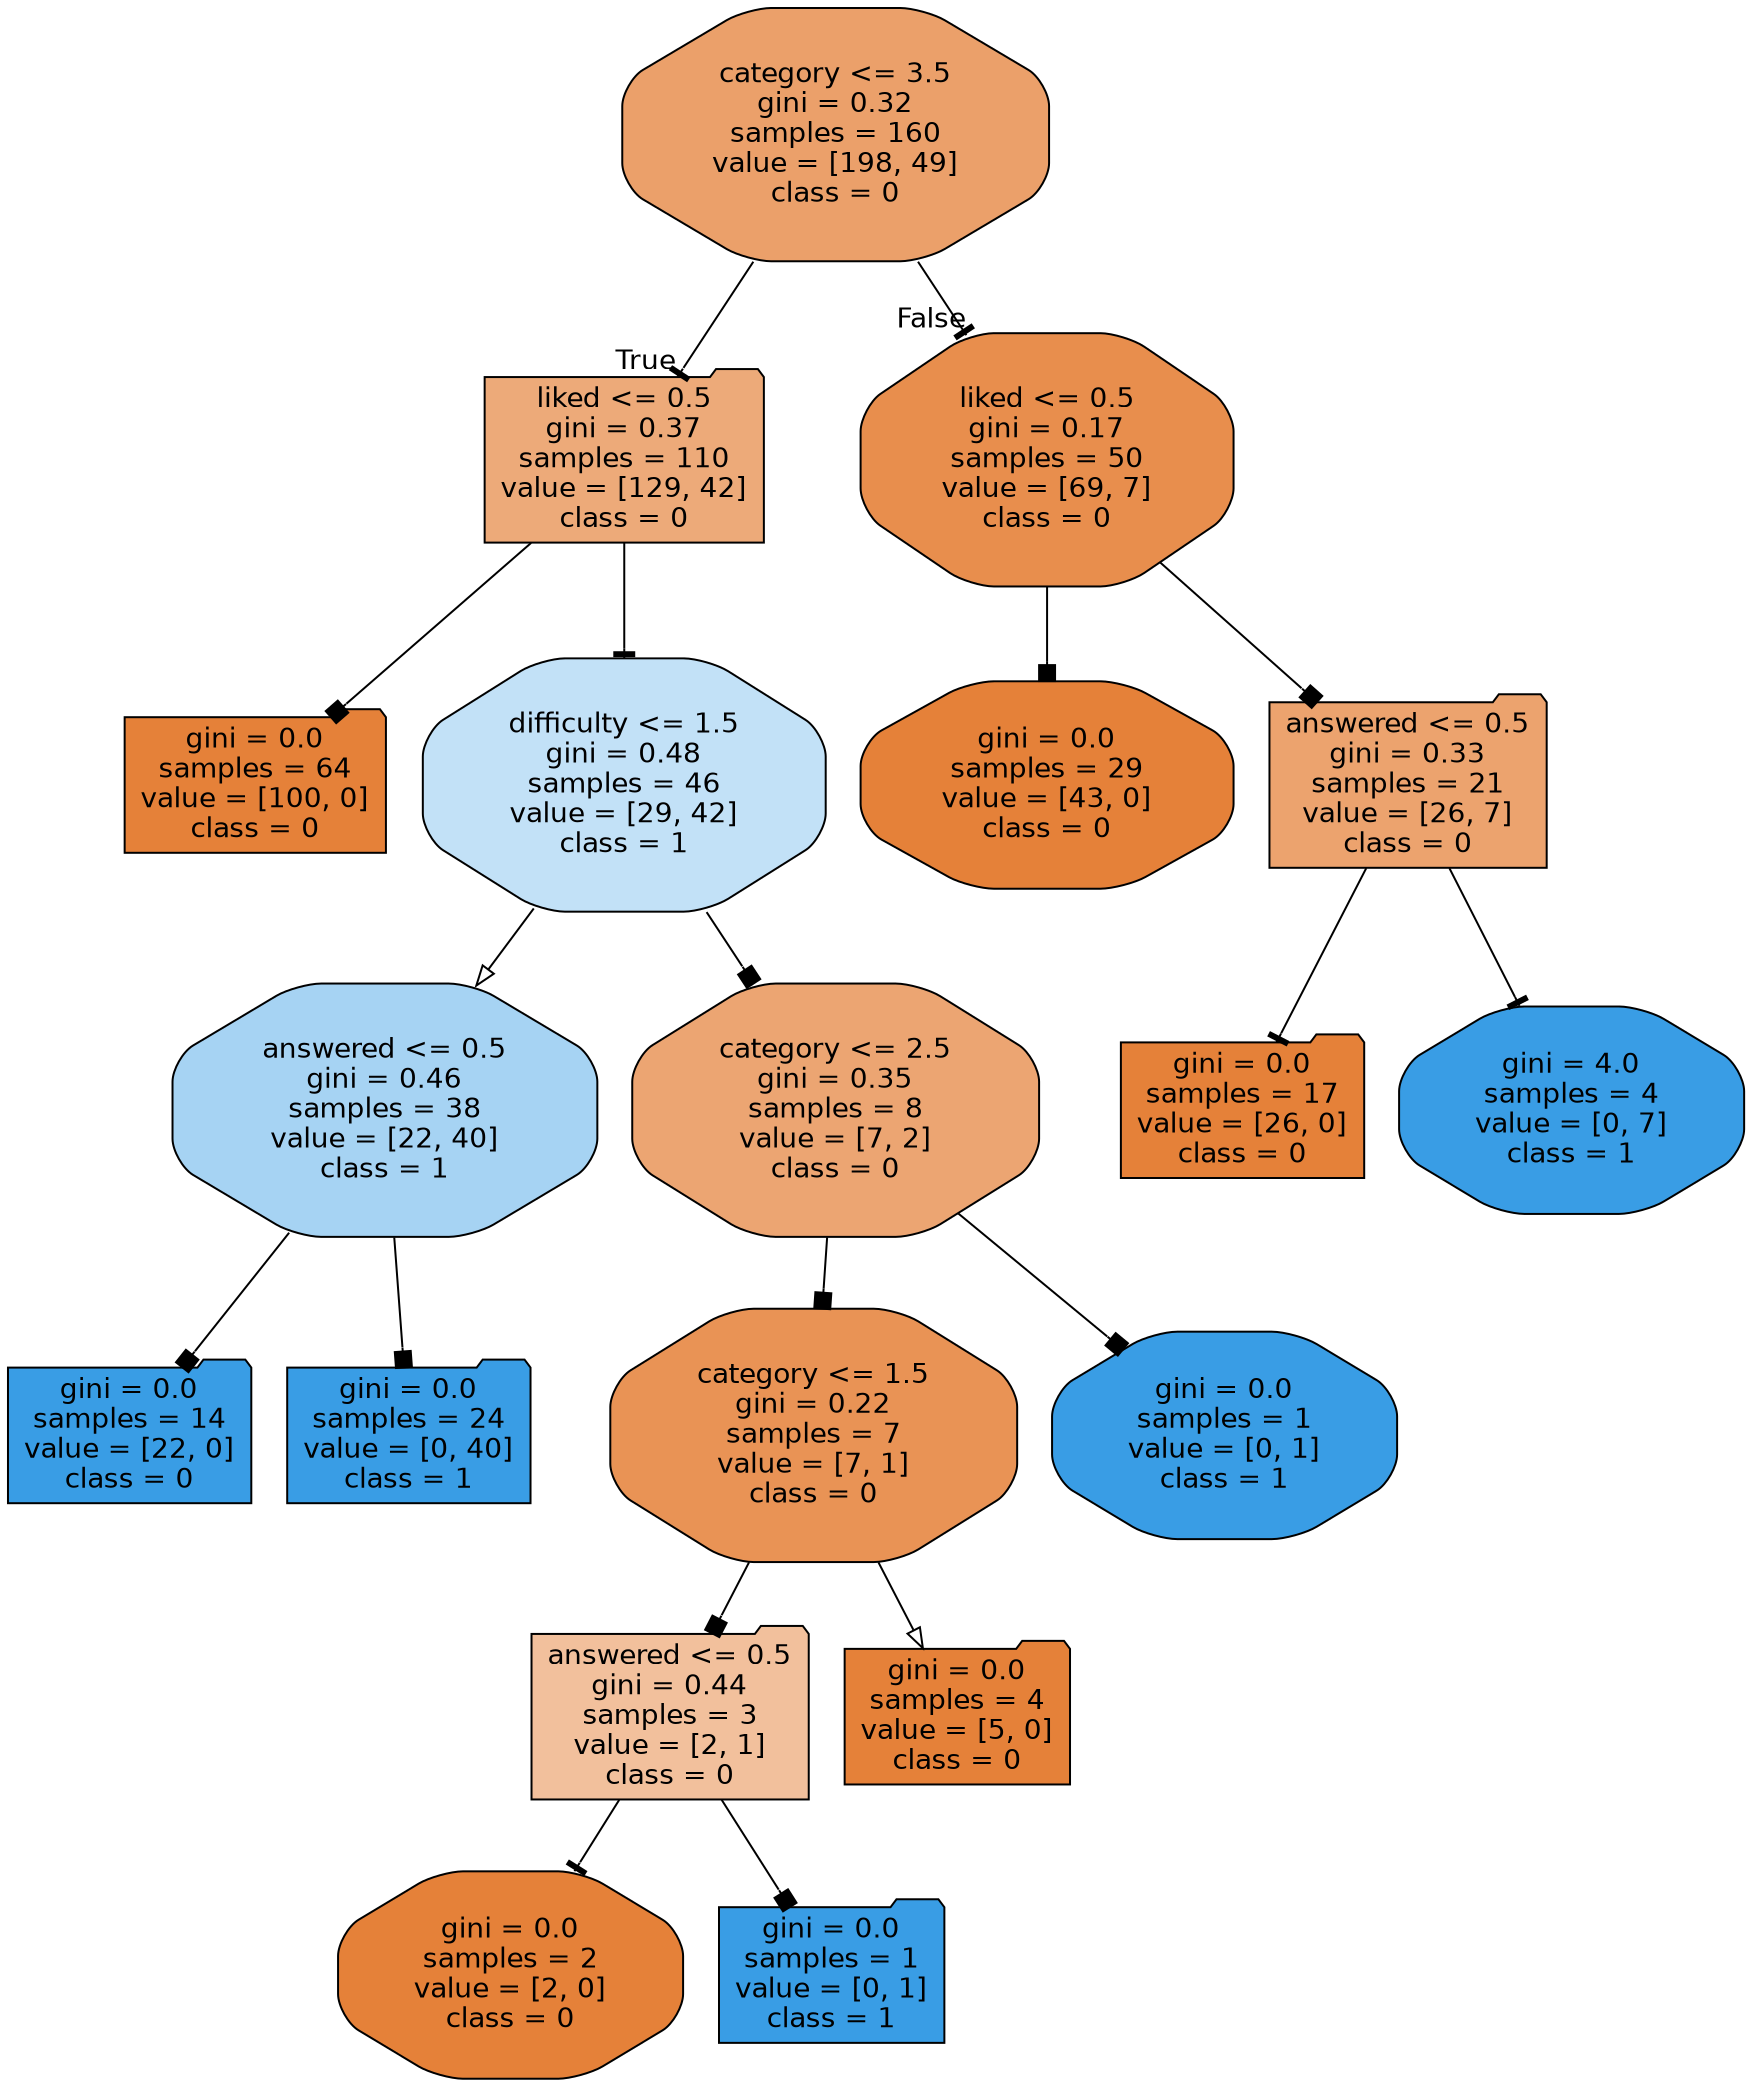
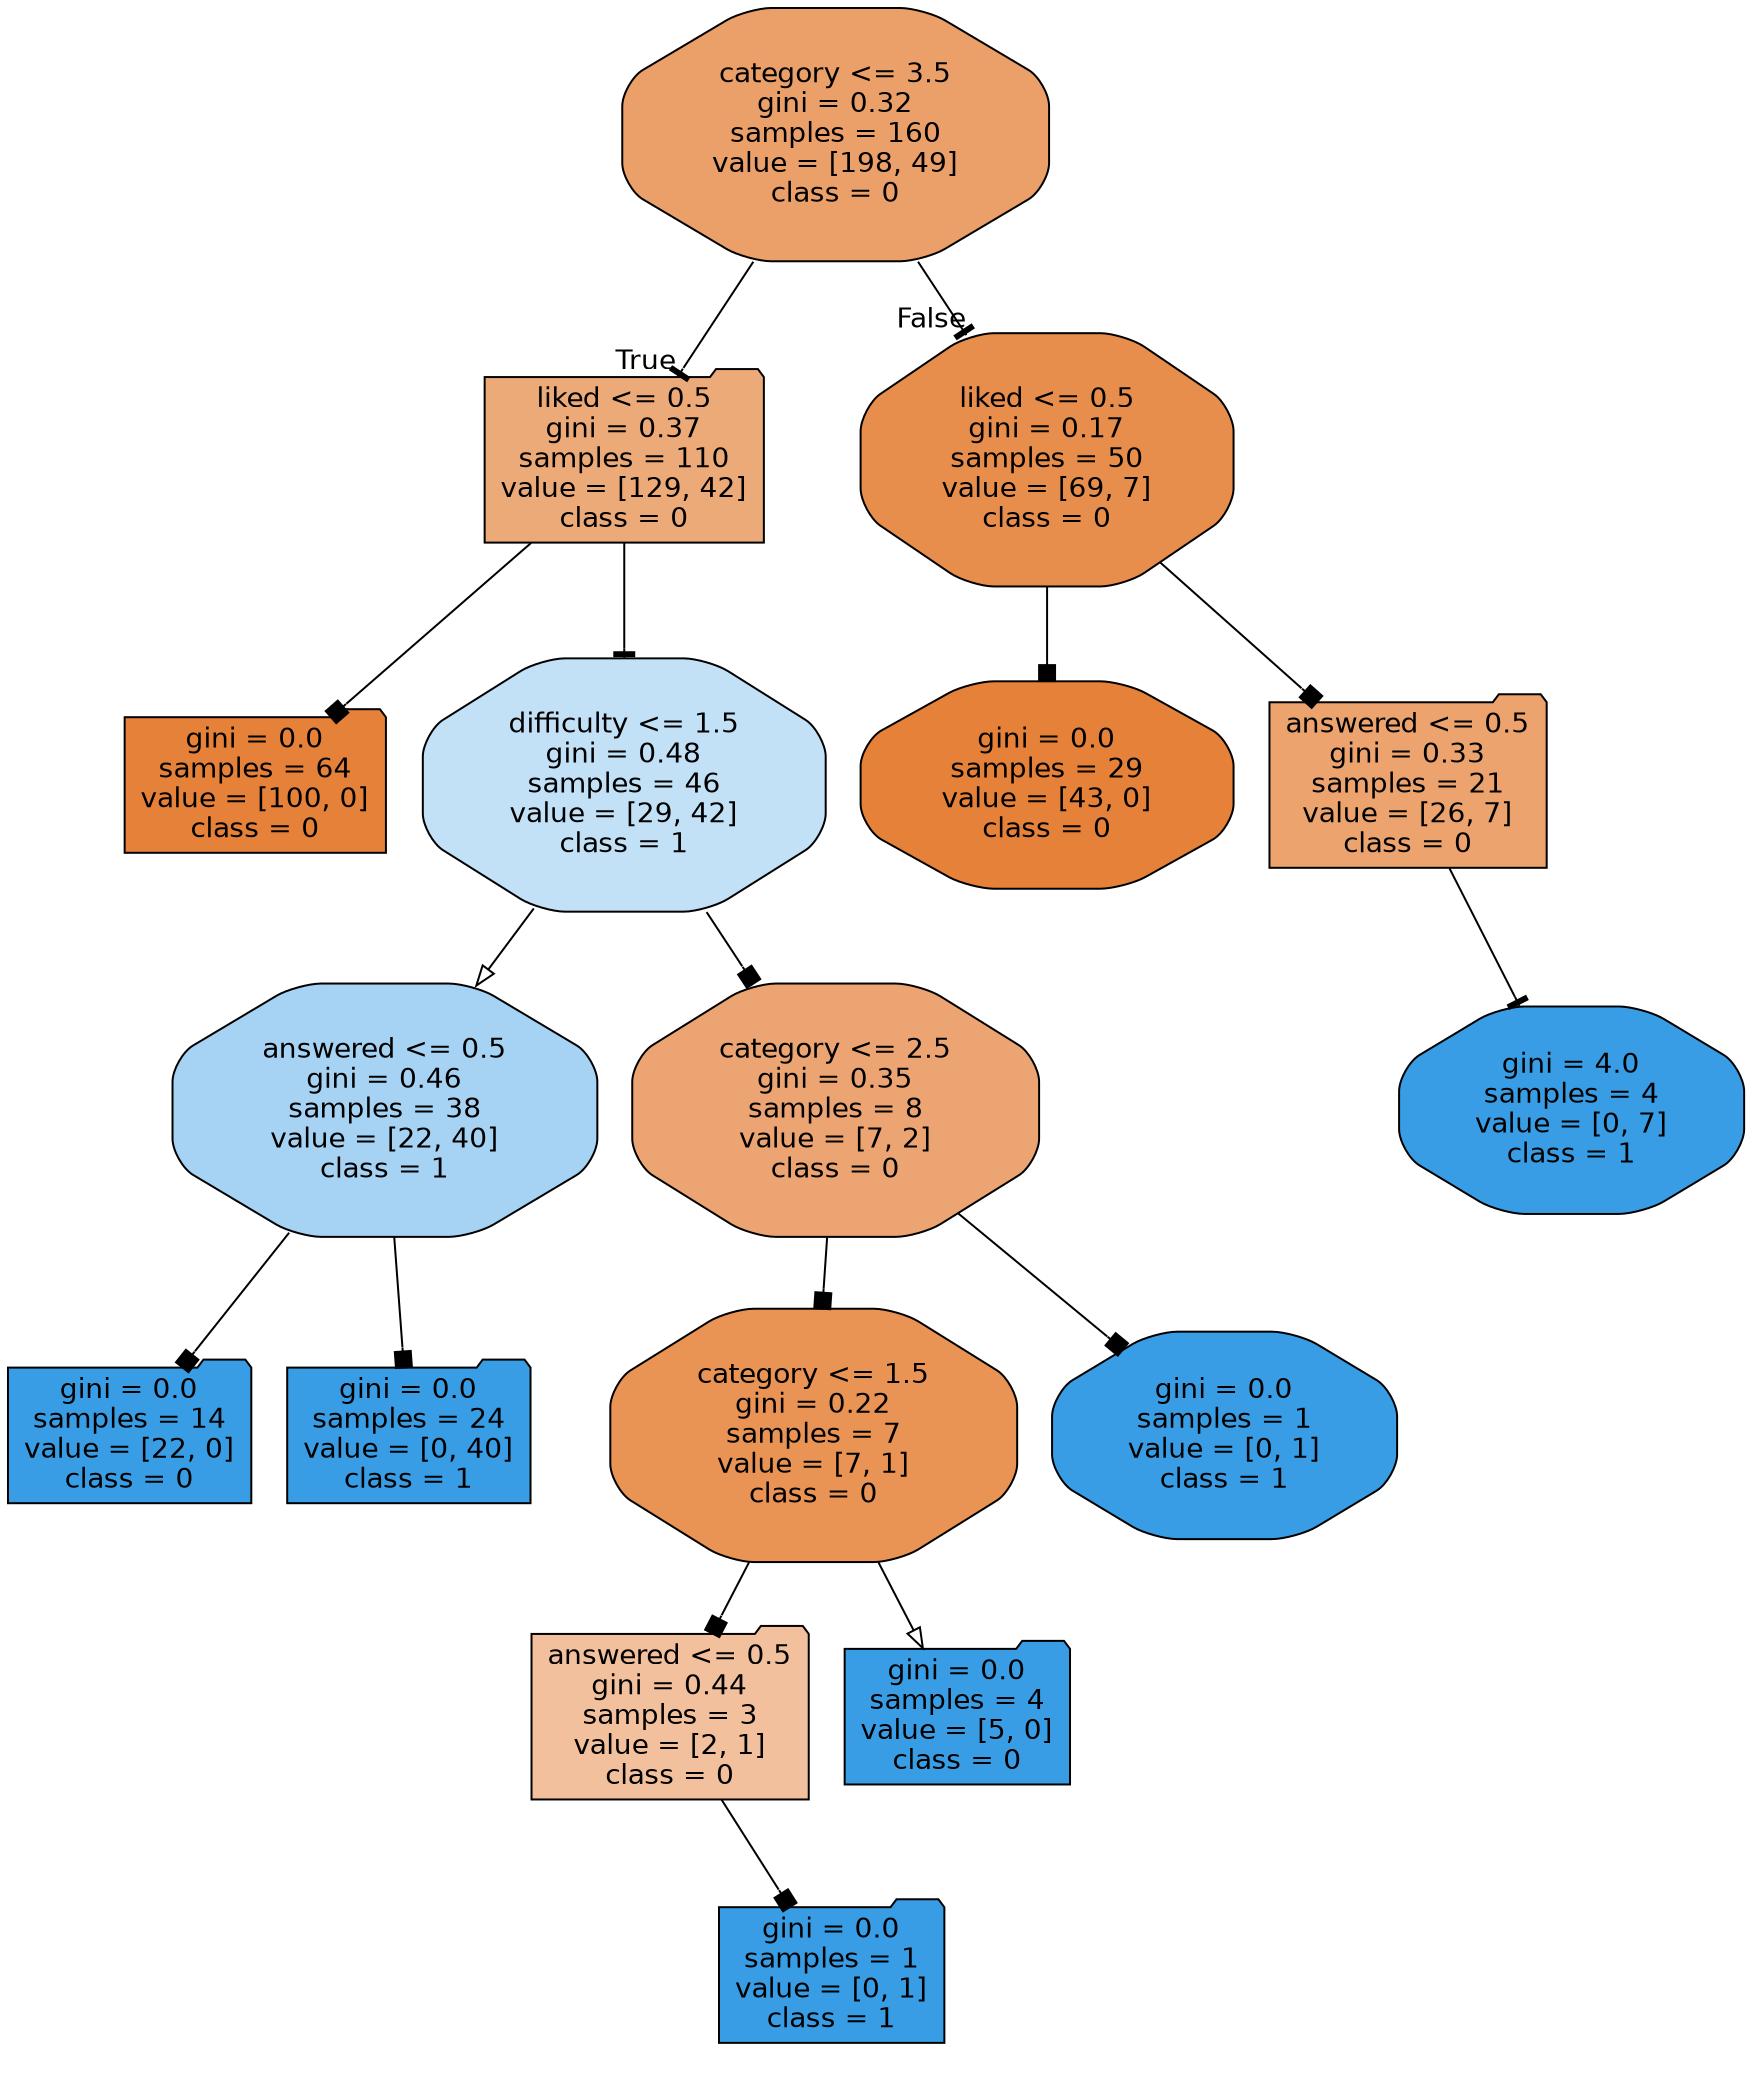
node "gini = 0.0 samples = 17 value = [26, 0] class = 0": removed
node "gini = 0.0 samples = 4 value = [5, 0] class = 0": fillcolor #e58139 -> #399de5
node "gini = 0.0 samples = 2 value = [2, 0] class = 0": removed
